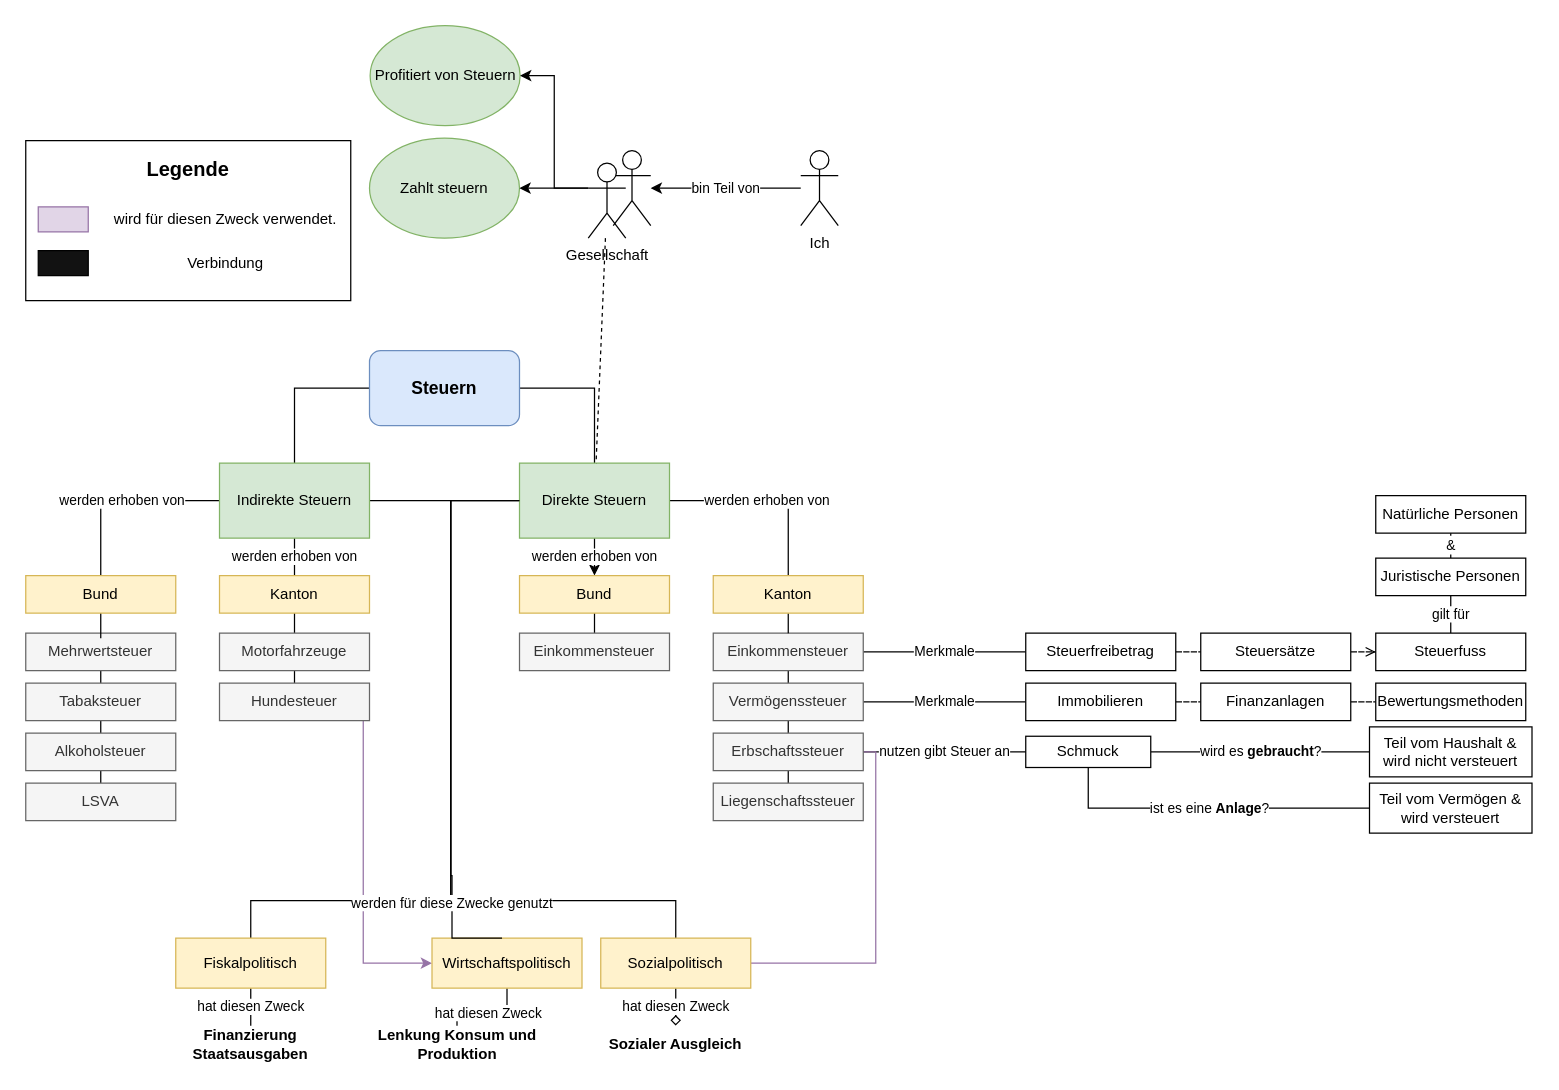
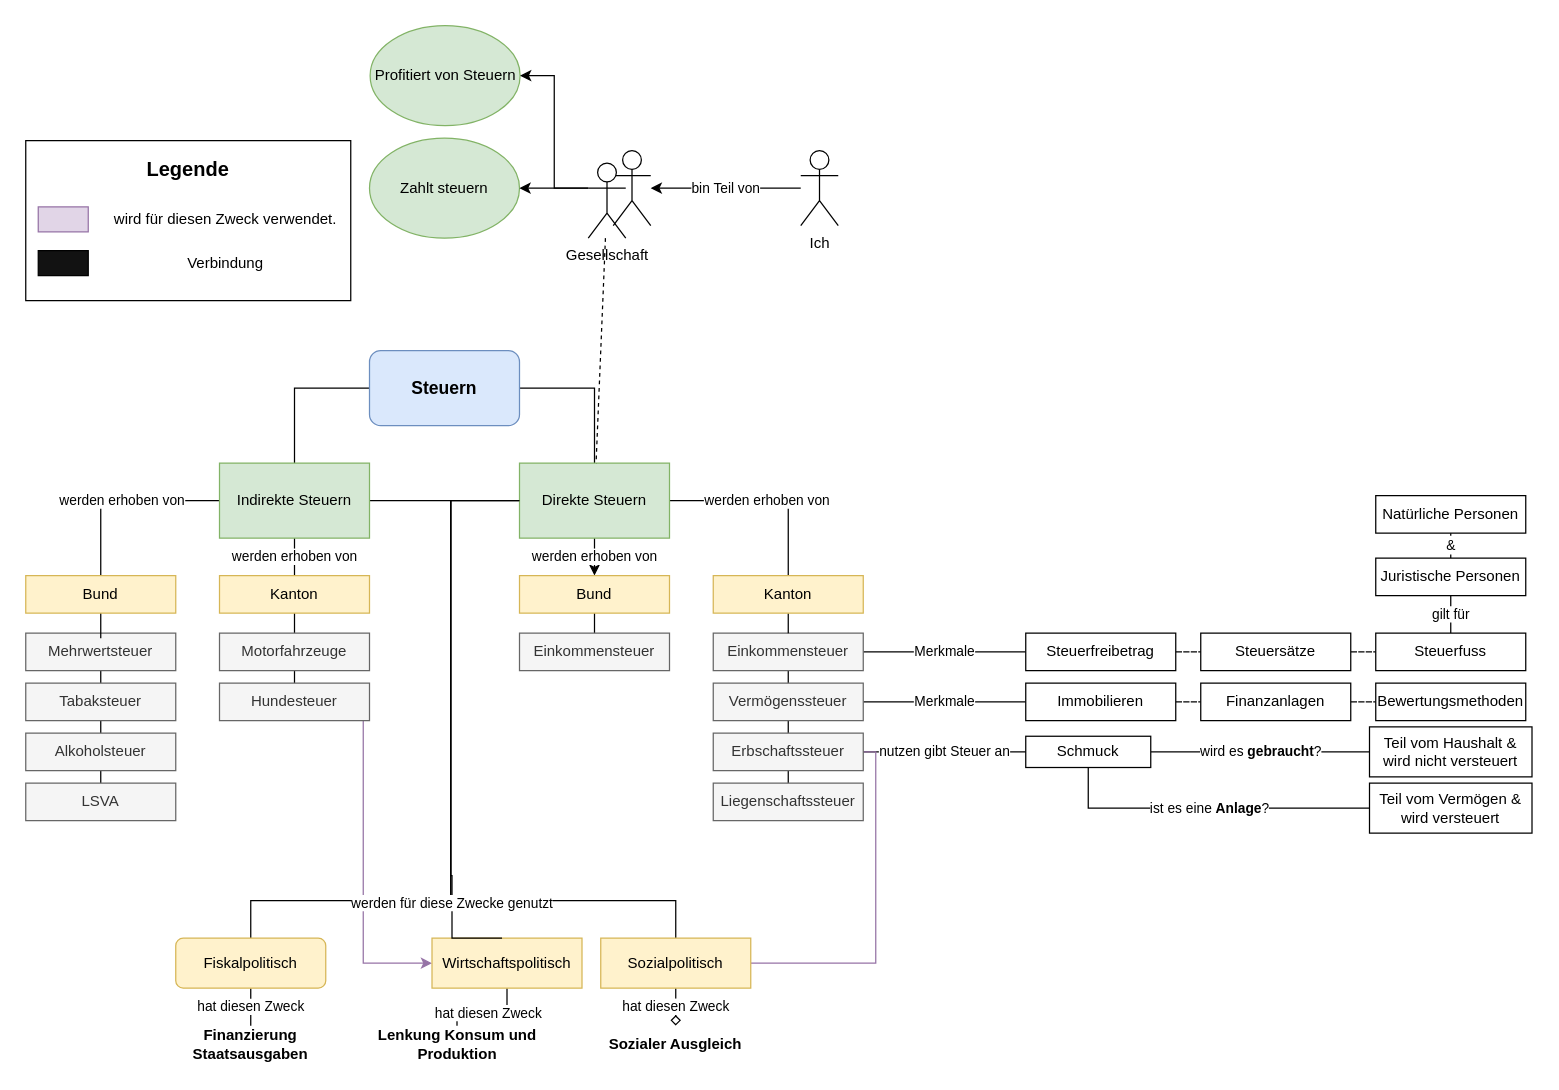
edge "Steuersätze" -> "Steuerfuss": arrowhead open -> none
node "Fiskalpolitisch": shape rectangle -> rounded rectangle
